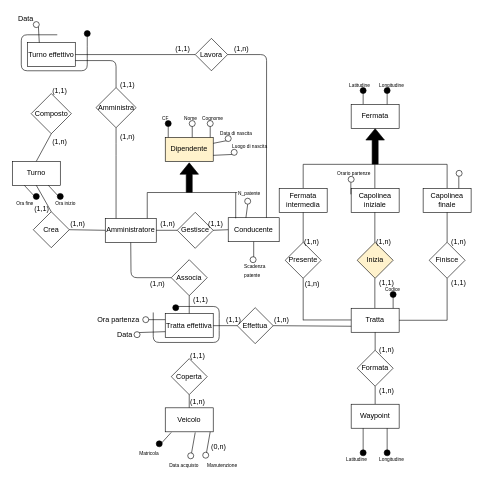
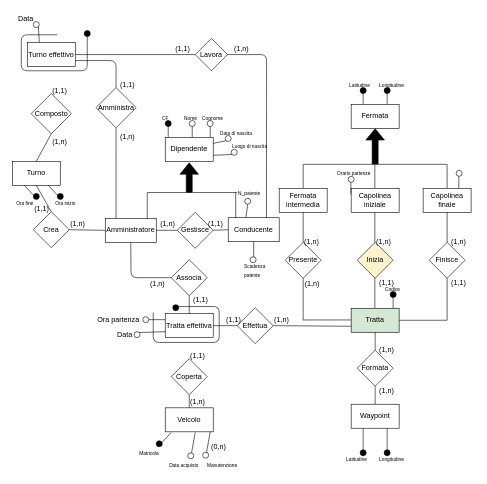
node "Dipendente": fillcolor #fff2cc -> #ffffff
node "Tratta": fillcolor #ffffff -> #d5e8d4
